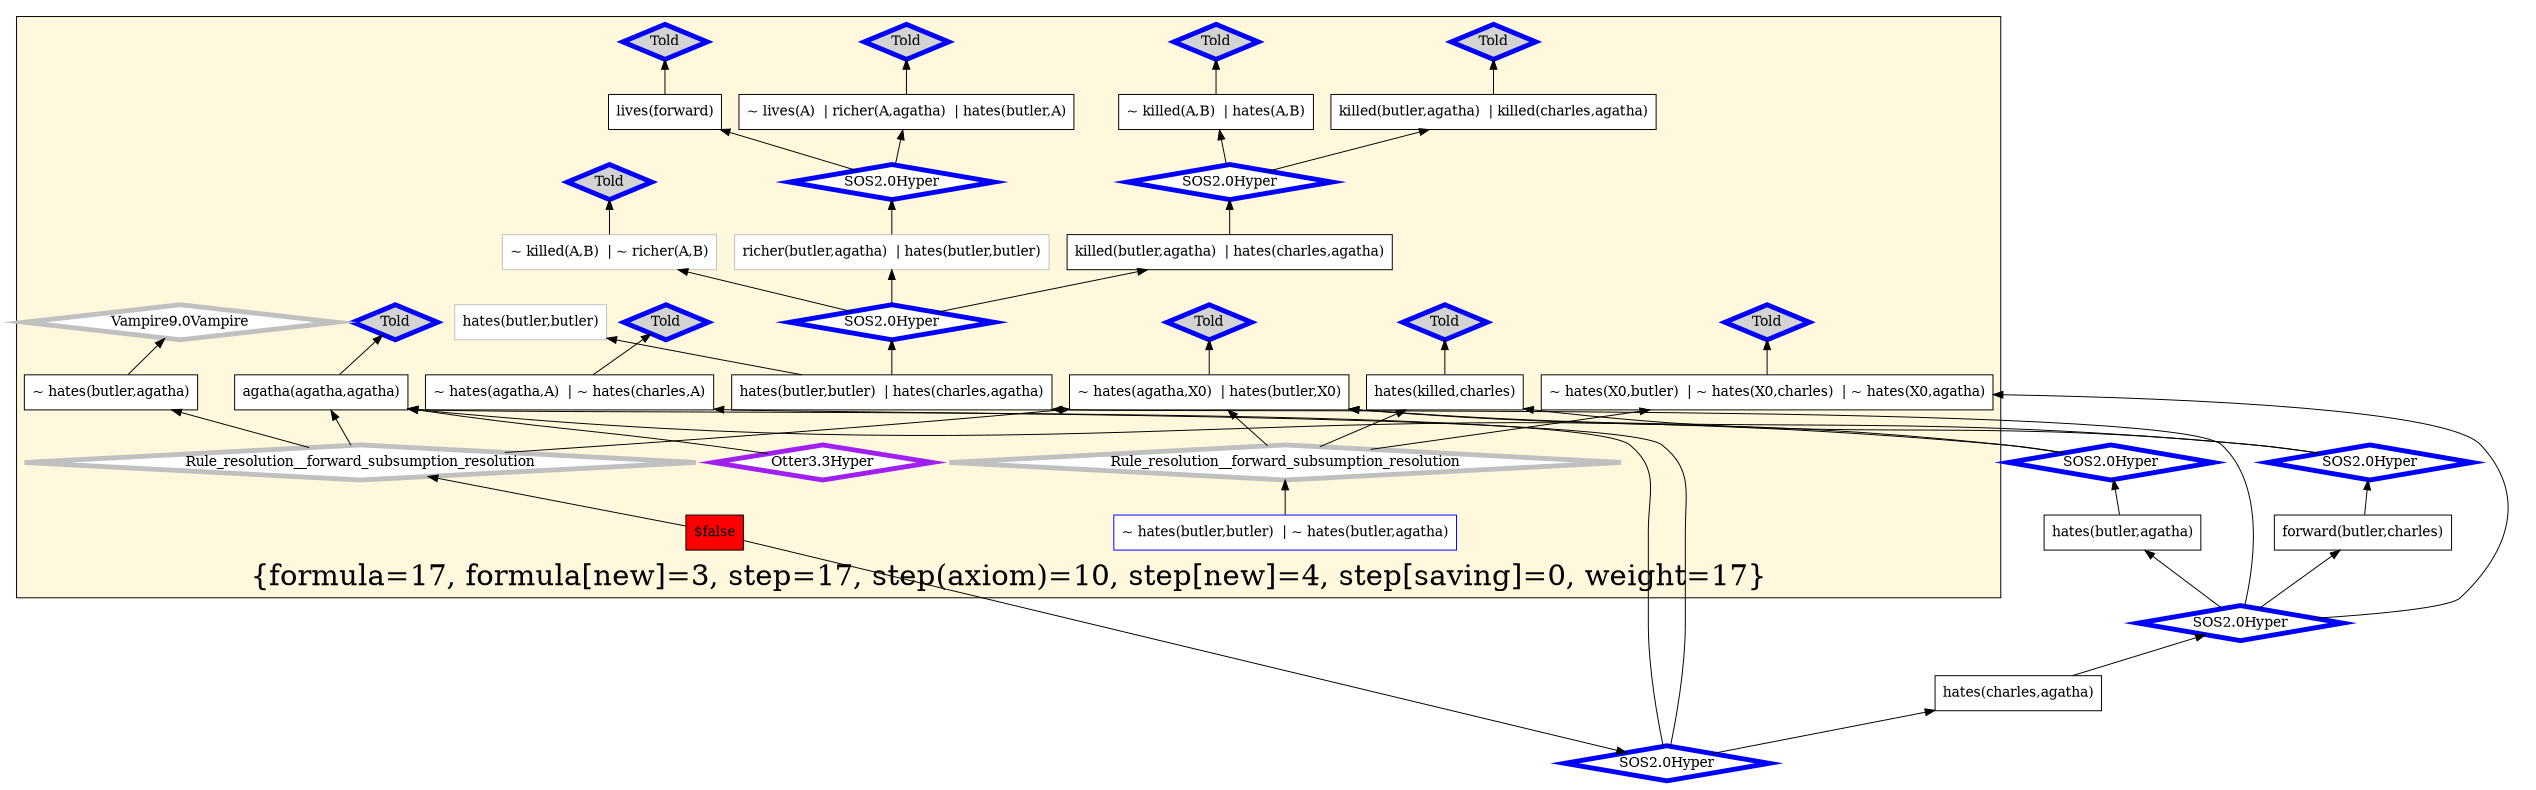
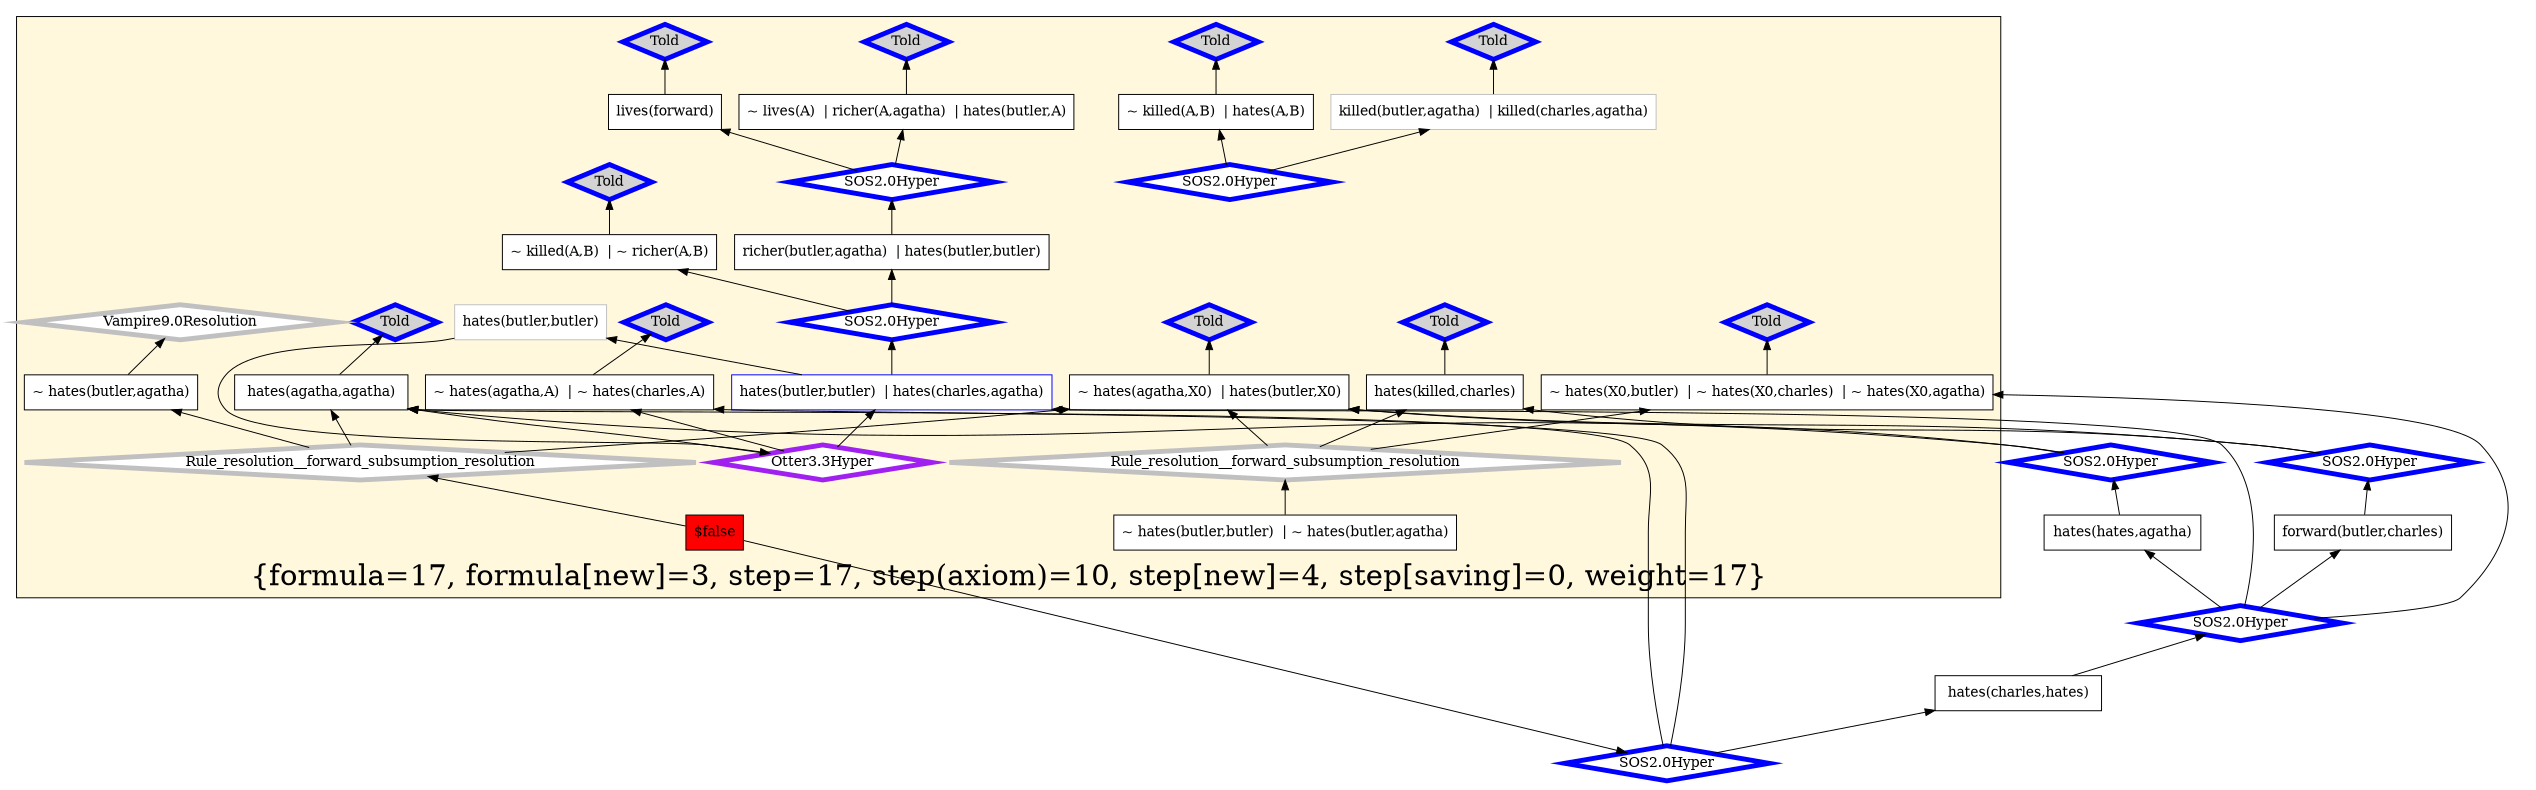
node "killed(butler,agatha)  | killed(charles,agatha)": color black -> grey
node "~ killed(A,B)  | ~ richer(A,B)": color grey -> black
node "richer(butler,agatha)  | hates(butler,butler)": color grey -> black
node "killed(butler,agatha)  | hates(charles,agatha)": removed
node "Vampire9.0Vampire": label "Vampire9.0Vampire" -> "Vampire9.0Resolution"
node "agatha(agatha,agatha)": label "agatha(agatha,agatha)" -> "hates(agatha,agatha)"
node "hates(butler,butler)  | hates(charles,agatha)": color black -> blue
edge "Otter3.3Hyper" -> "hates(butler,butler)  | hates(charles,agatha)": added
edge "hates(butler,butler)" -> "Otter3.3Hyper": added
edge "Otter3.3Hyper" -> "~ hates(agatha,A)  | ~ hates(charles,A)": added
node "~ hates(butler,butler)  | ~ hates(butler,agatha)": color blue -> black
node "hates(butler,agatha)": label "hates(butler,agatha)" -> "hates(hates,agatha)"
node "hates(charles,agatha)": label "hates(charles,agatha)" -> "hates(charles,hates)"
